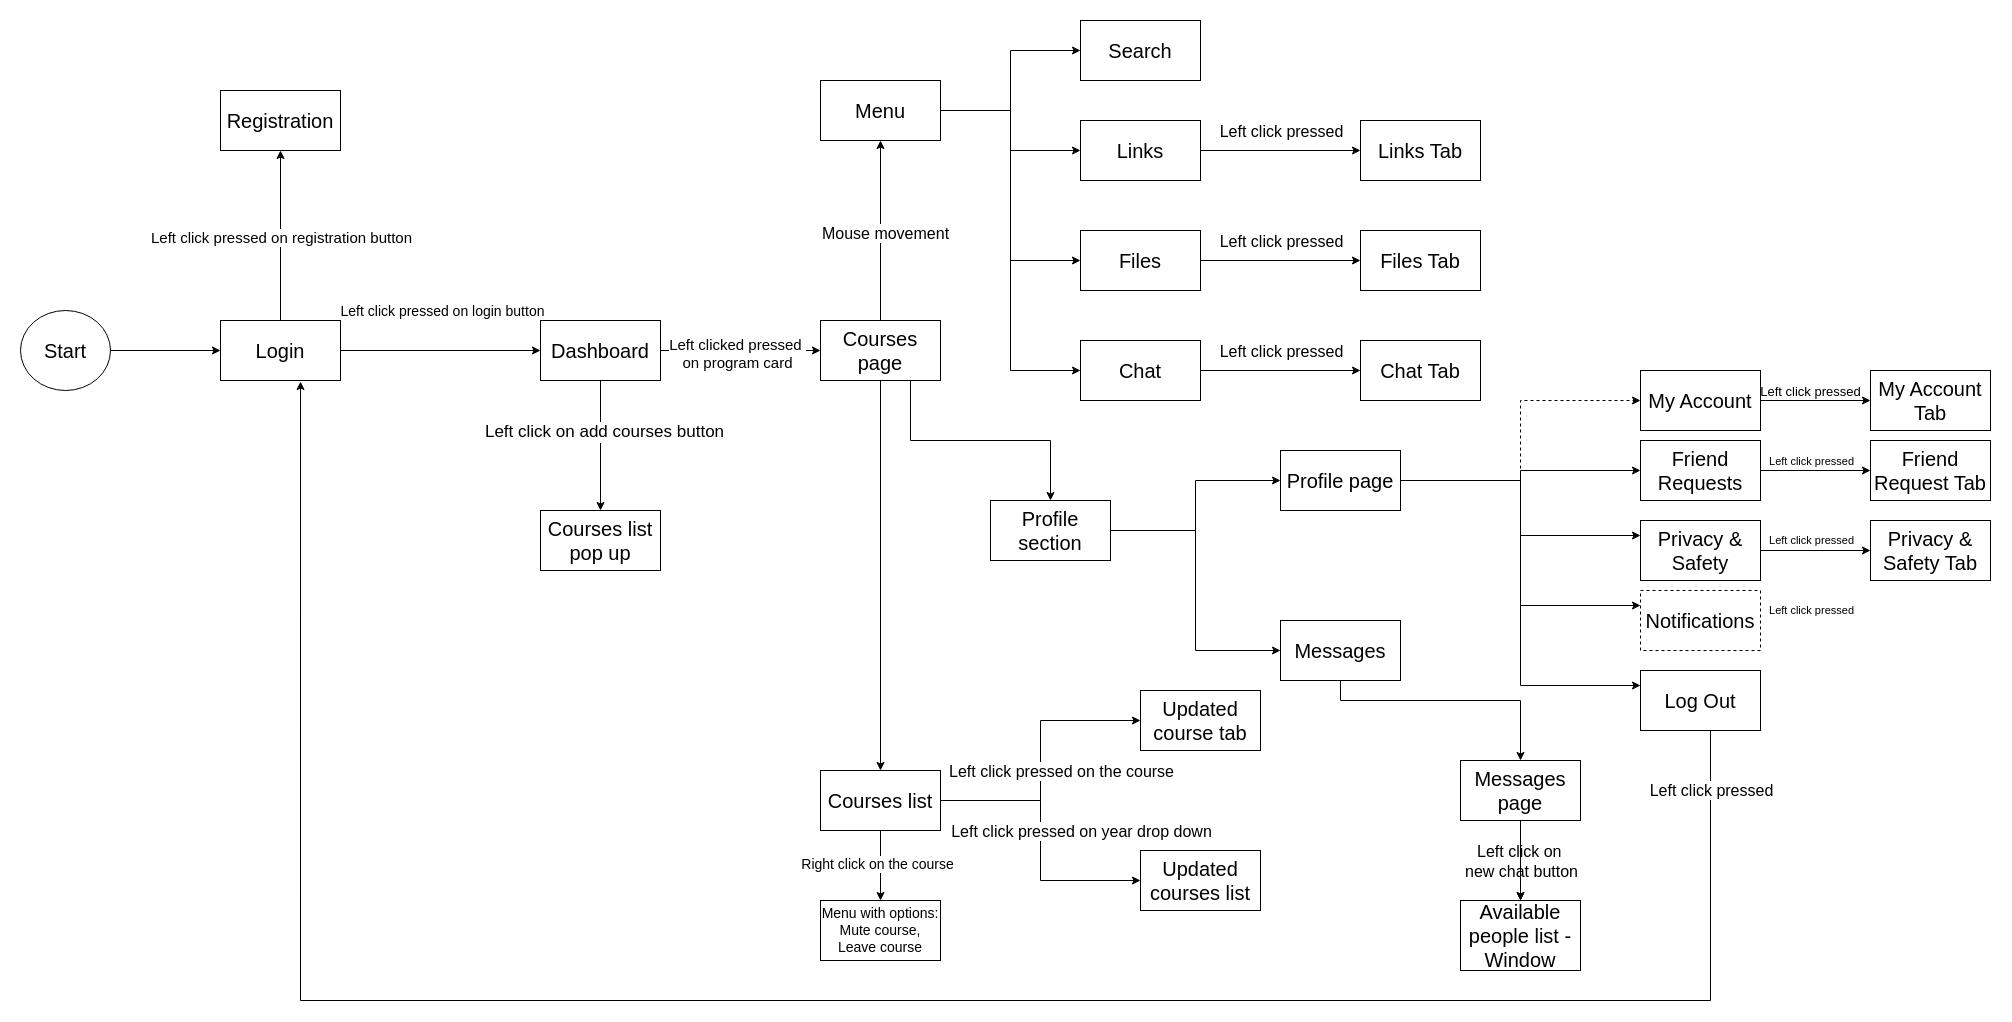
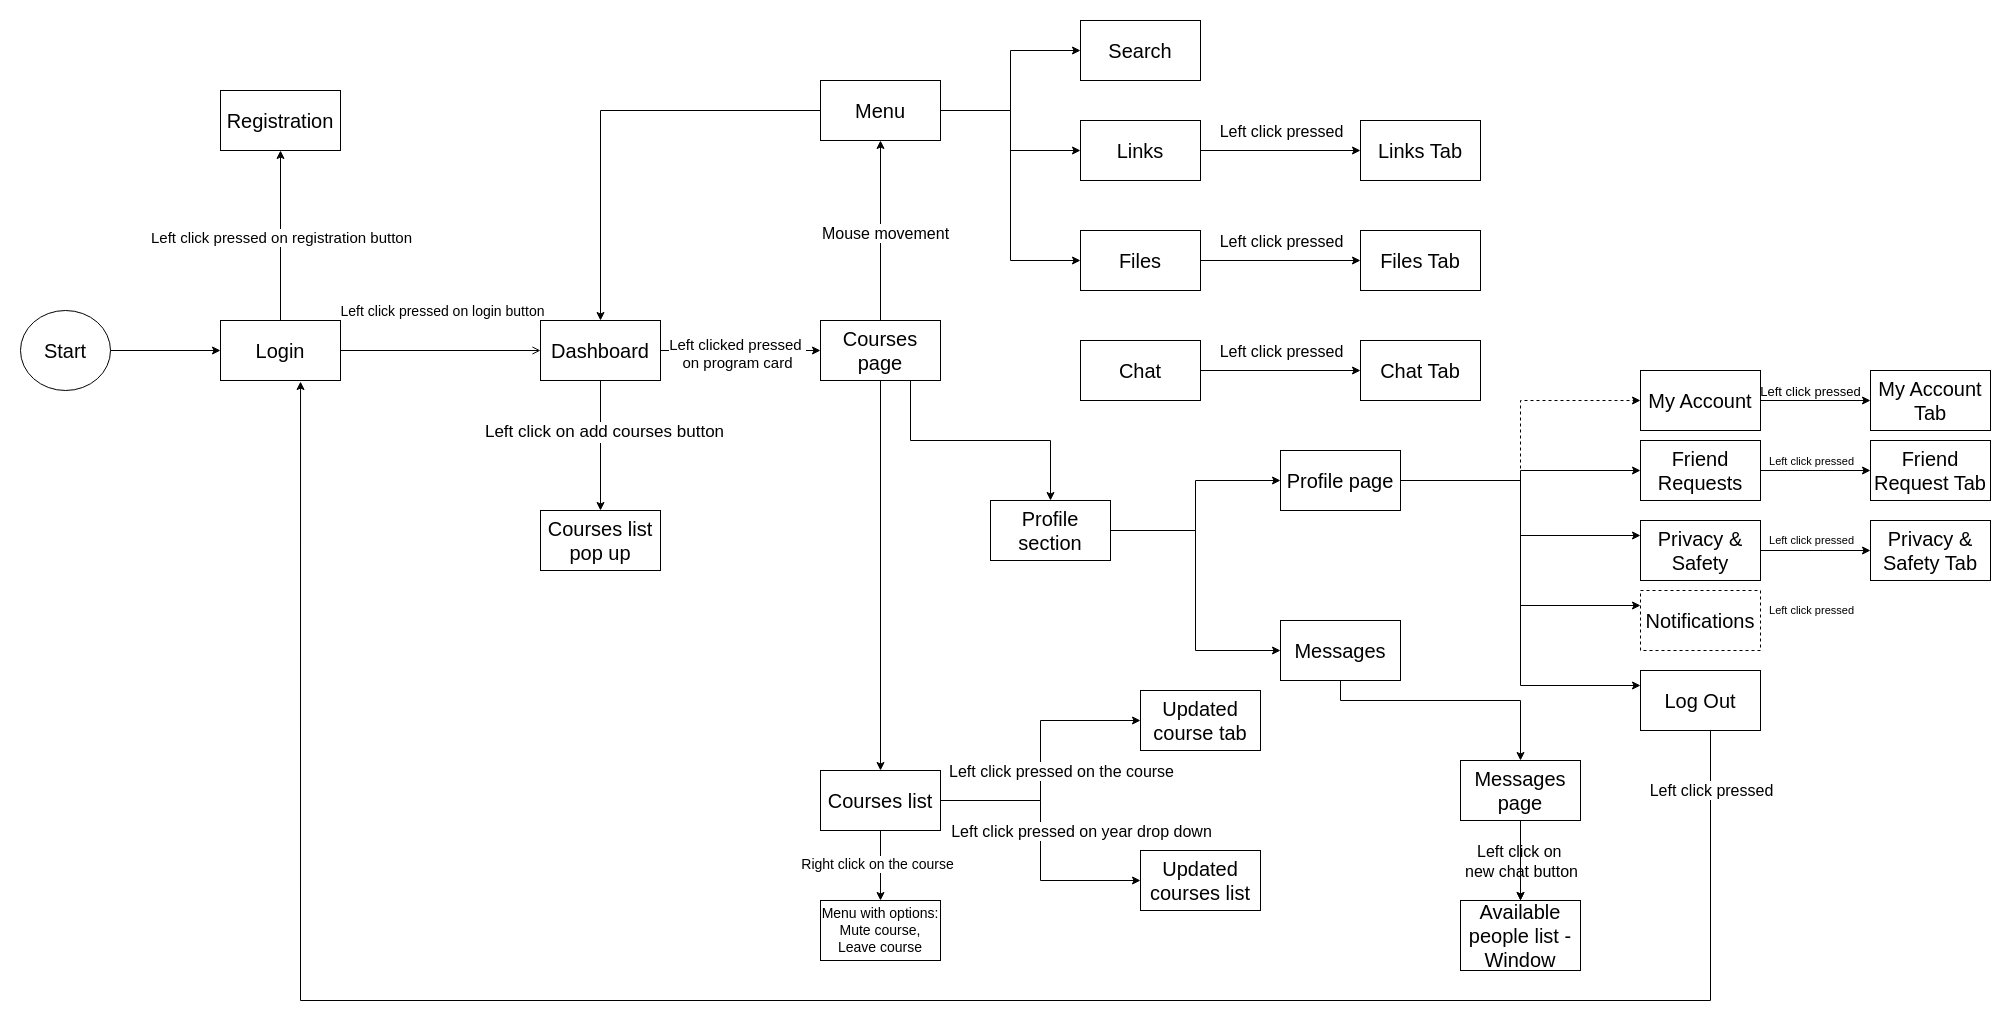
edge "Menu" -> "Chat": now "Menu" -> "Dashboard"
edge "Login" -> "Dashboard": arrowhead classic -> open
